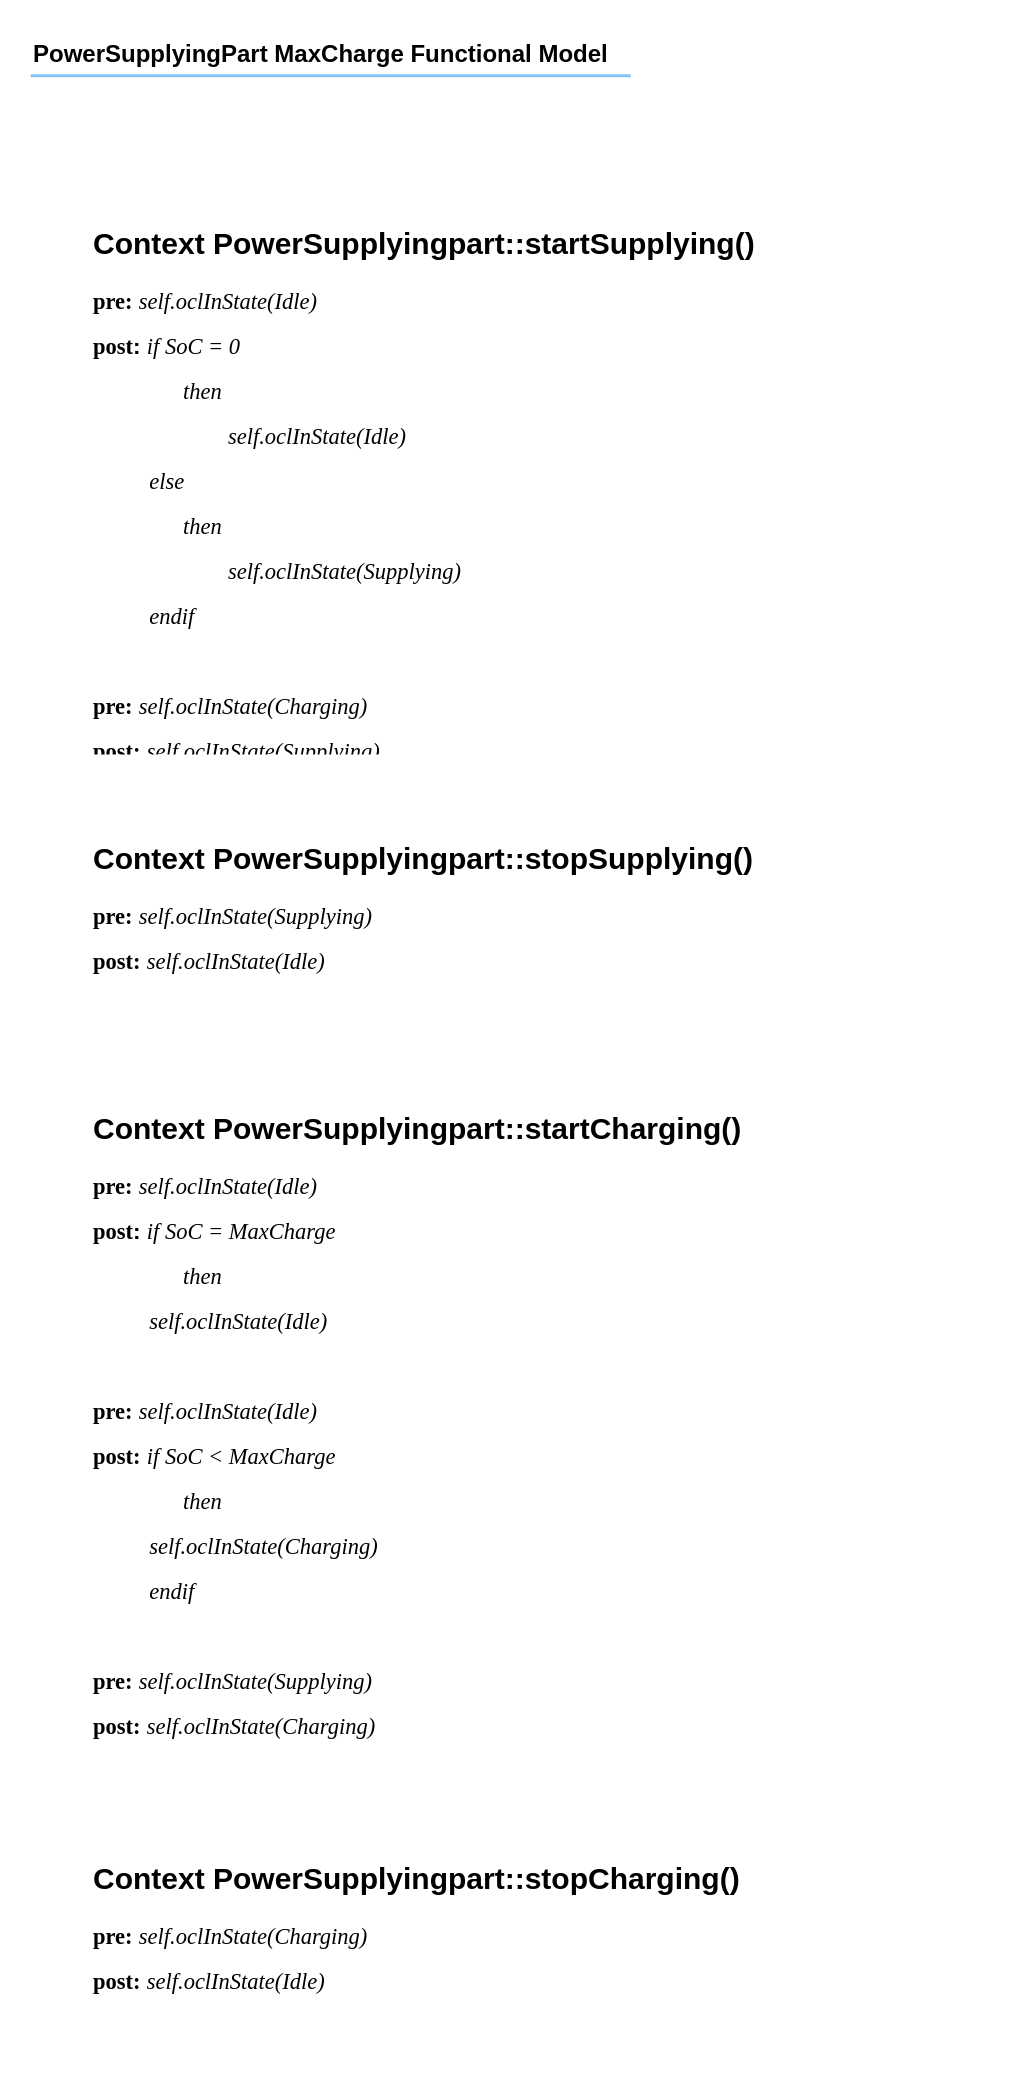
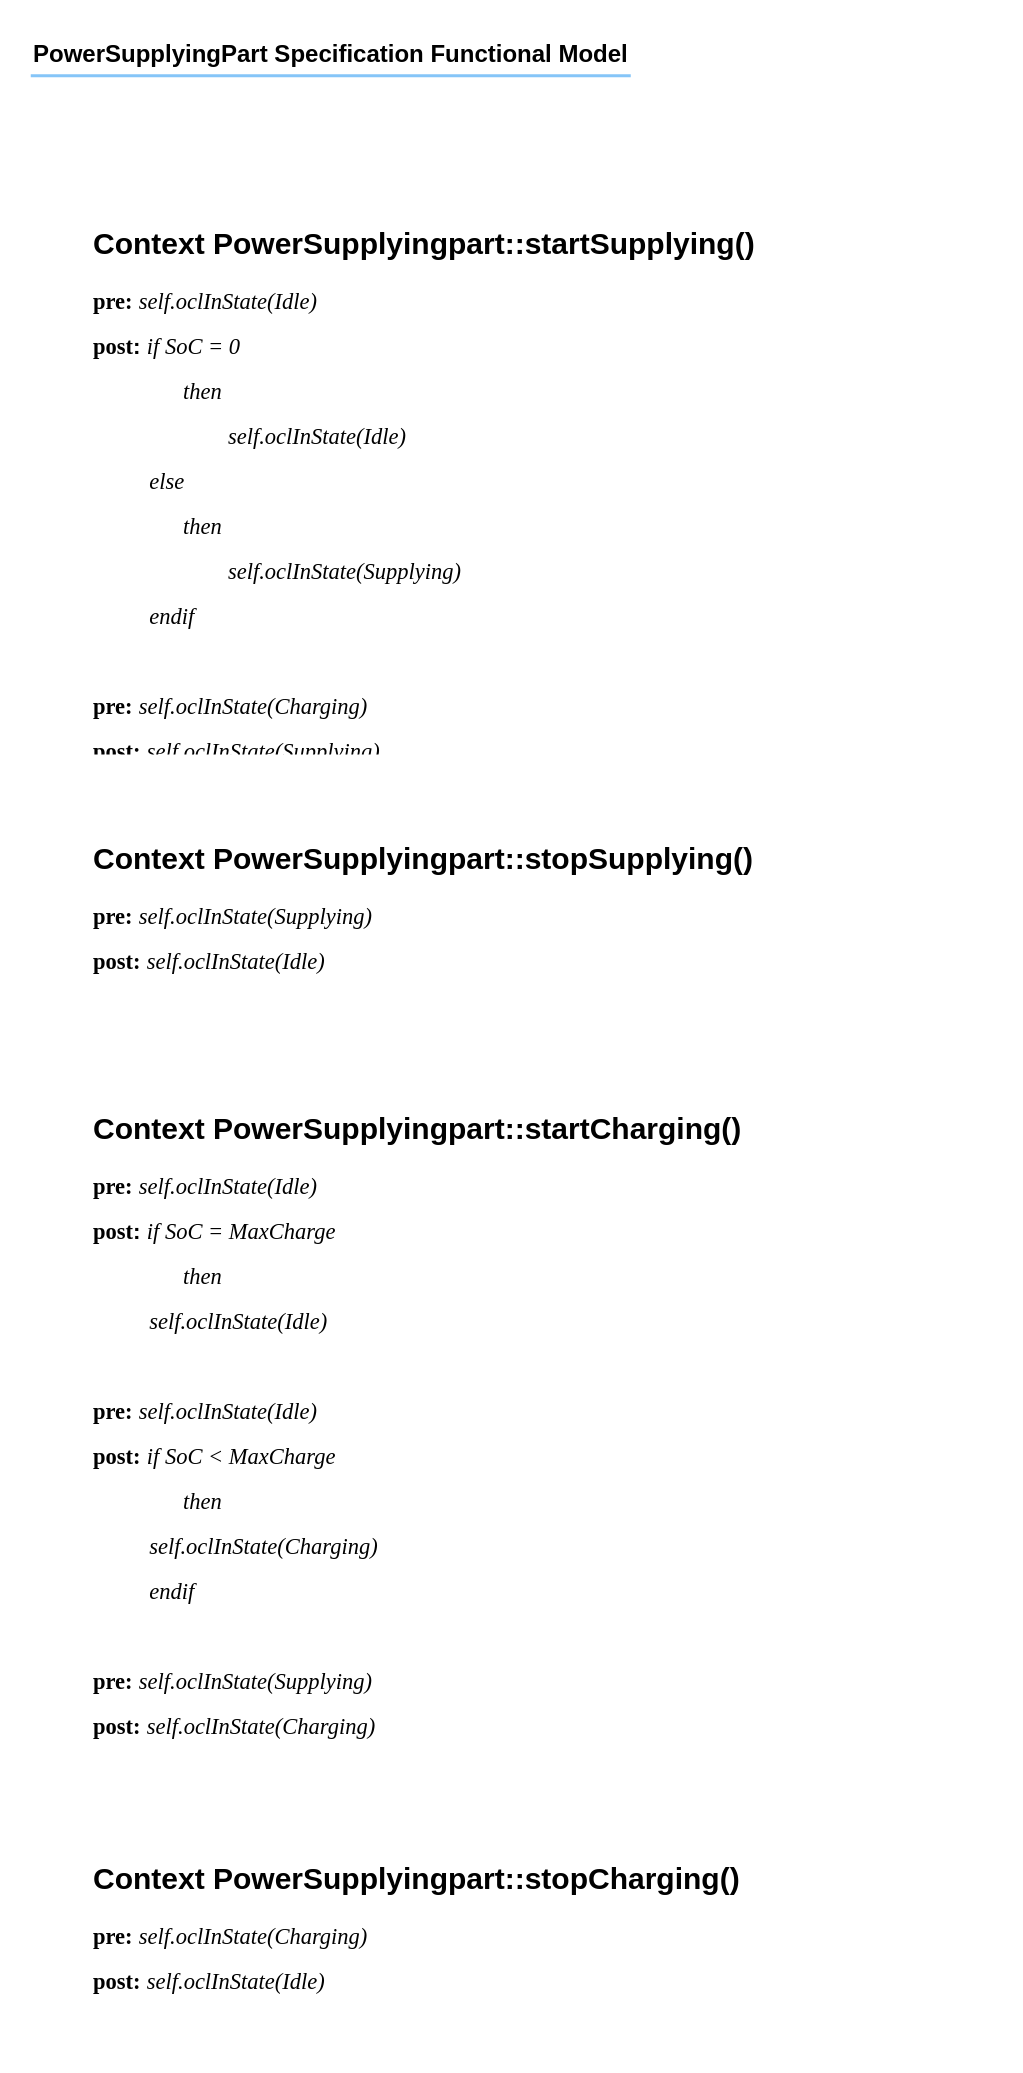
node "PowerSupplyingPart MaxCharge Functional Model": label "PowerSupplyingPart MaxCharge Functional Model" -> "PowerSupplyingPart Specification Functional Model"
